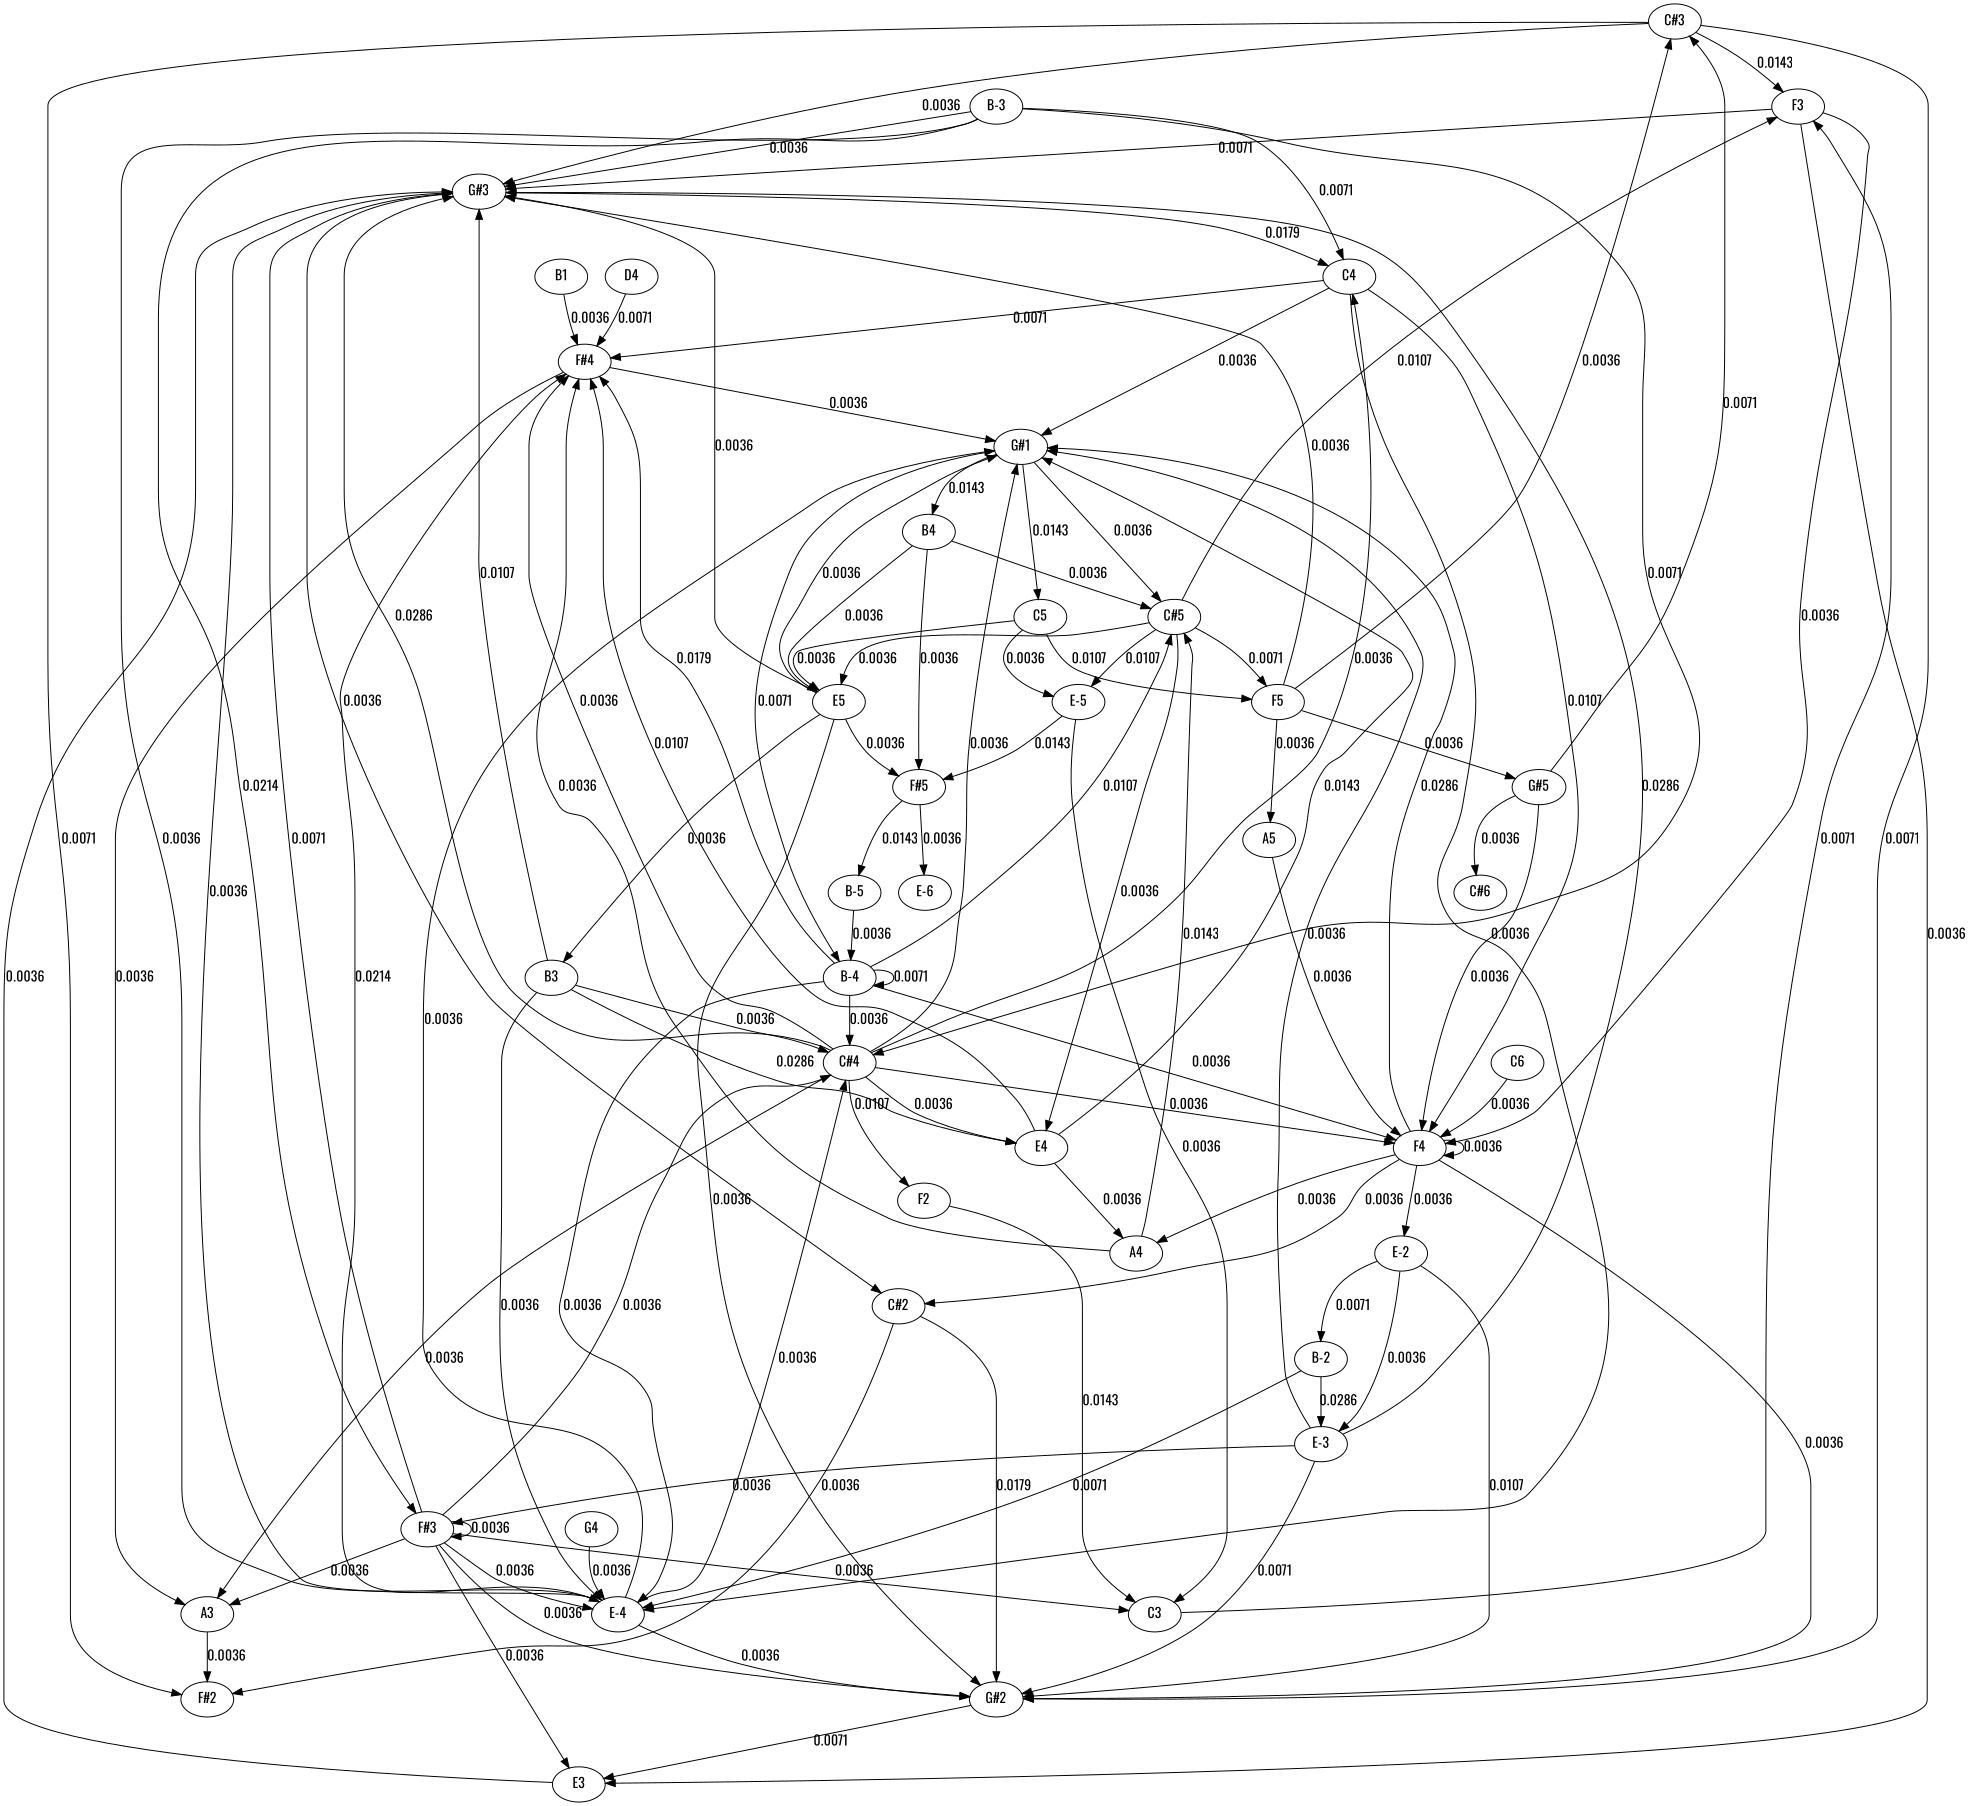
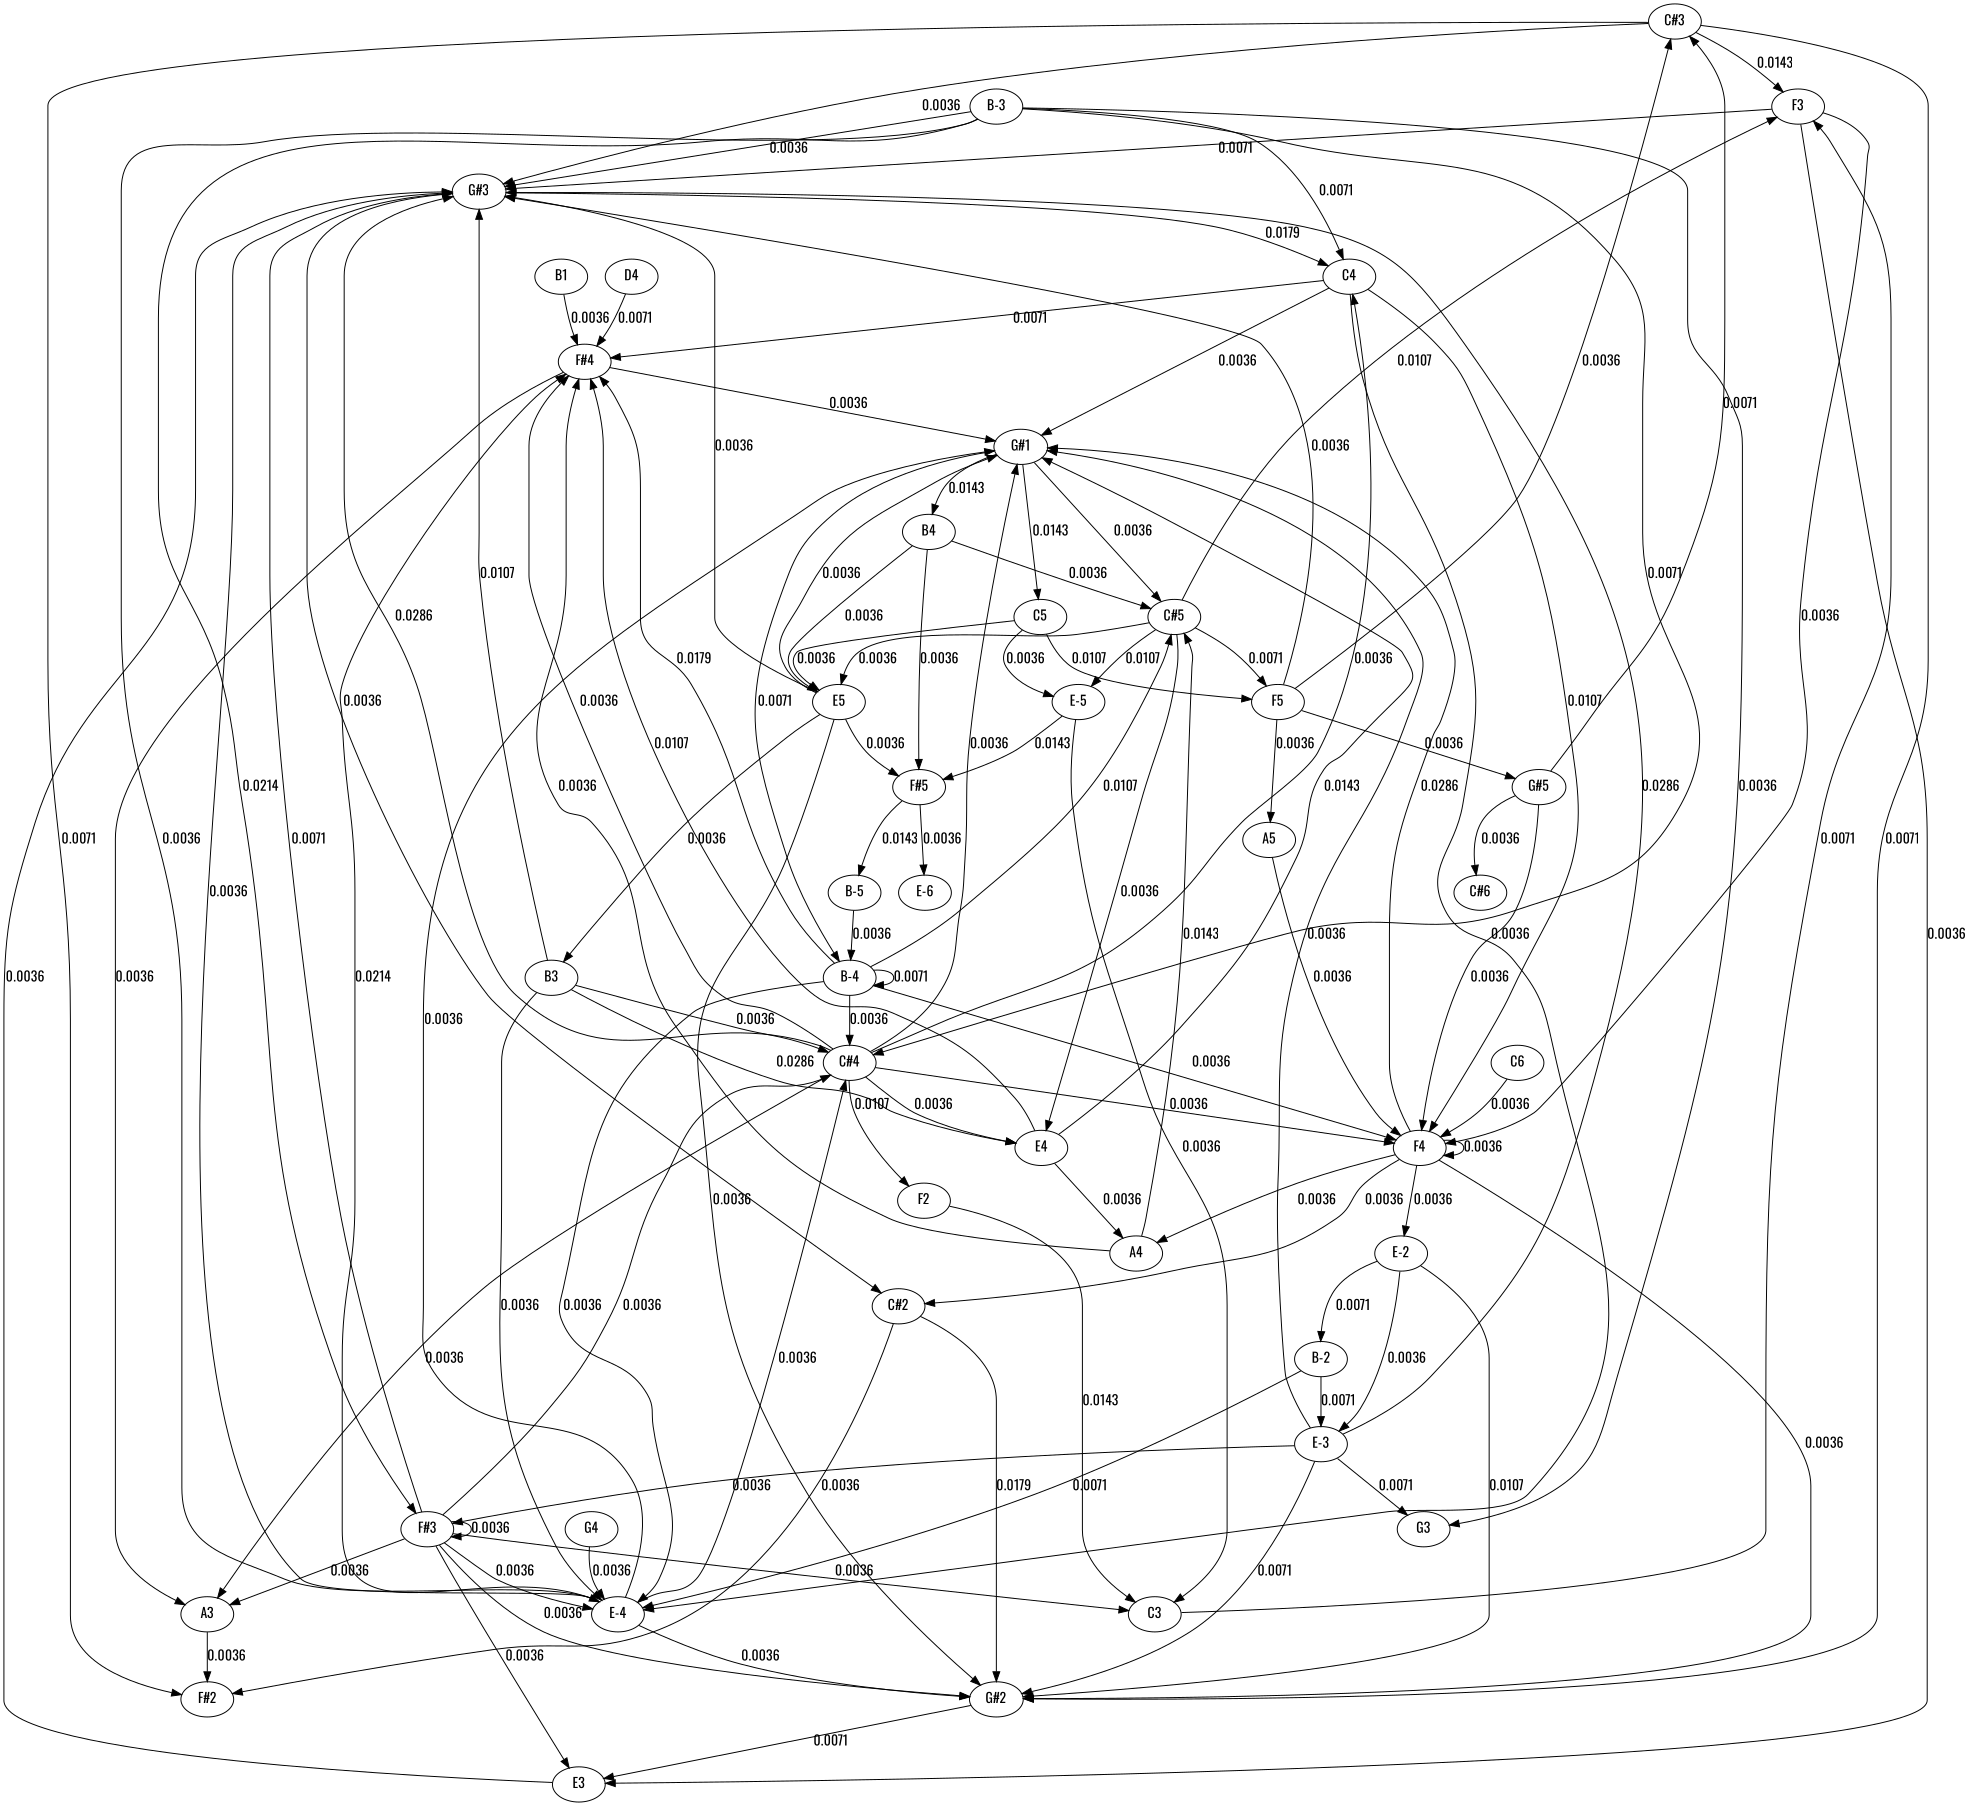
edge "B-2" -- "E-3": label "0.0286" -> "0.0071"
node "G3": added
